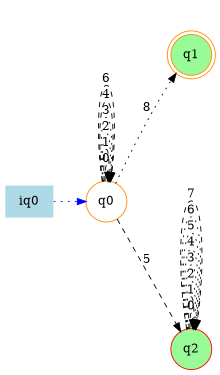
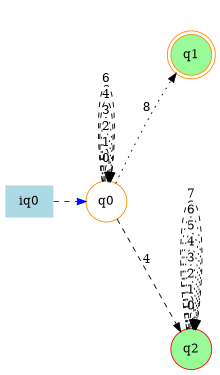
edge "iq0" -> "q0": style dotted -> dashed
edge "q0" -> "q2": label "5" -> "4"
